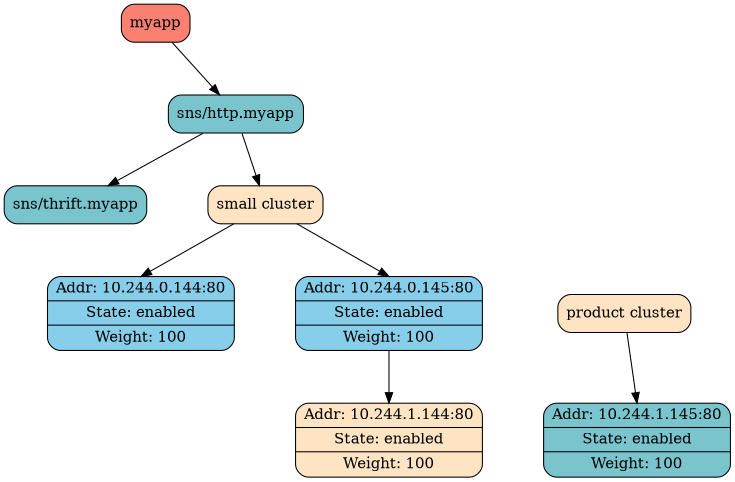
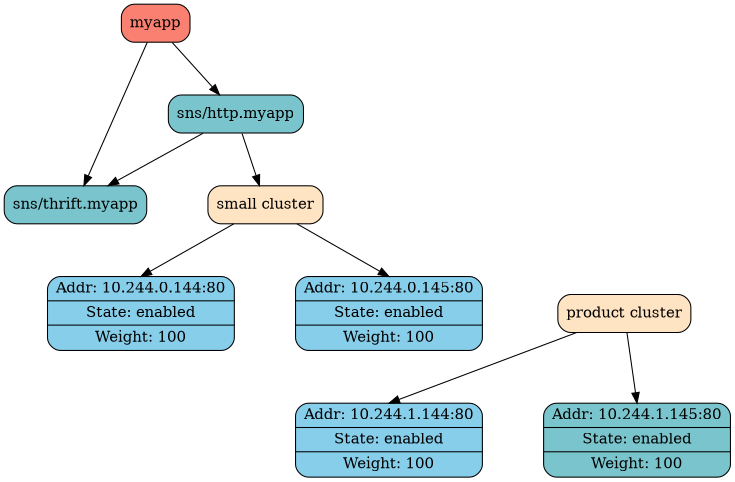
edge "myapp" -> "sns/thrift.myapp": added
edge "Addr: 10.244.0.145:80" -> "Addr: 10.244.1.144:80": now "product cluster" -> "Addr: 10.244.1.144:80"
node "Addr: 10.244.1.144:80": fillcolor bisque -> skyblue
